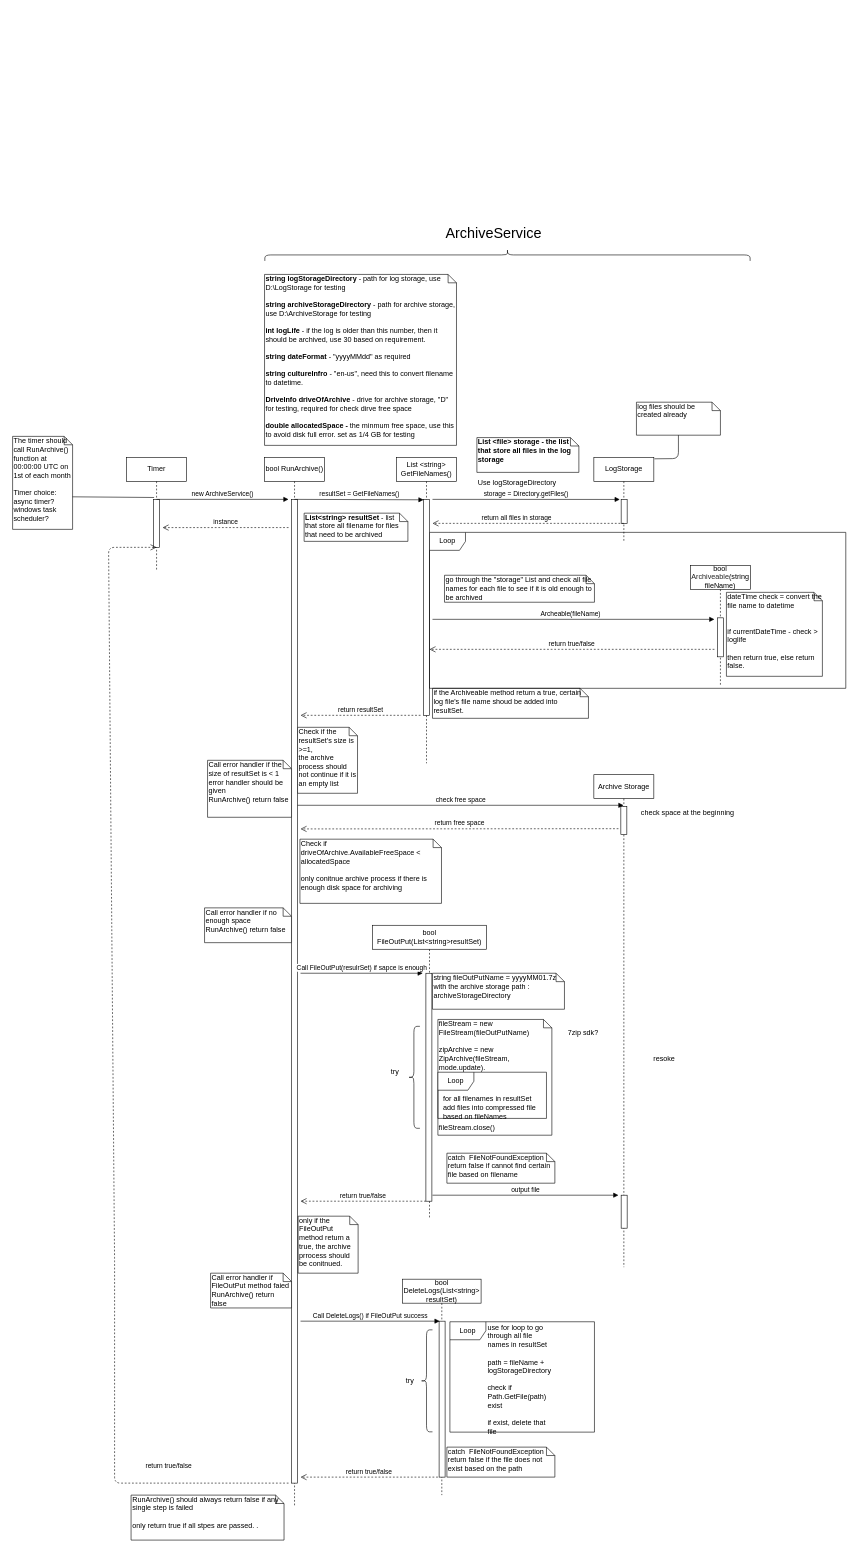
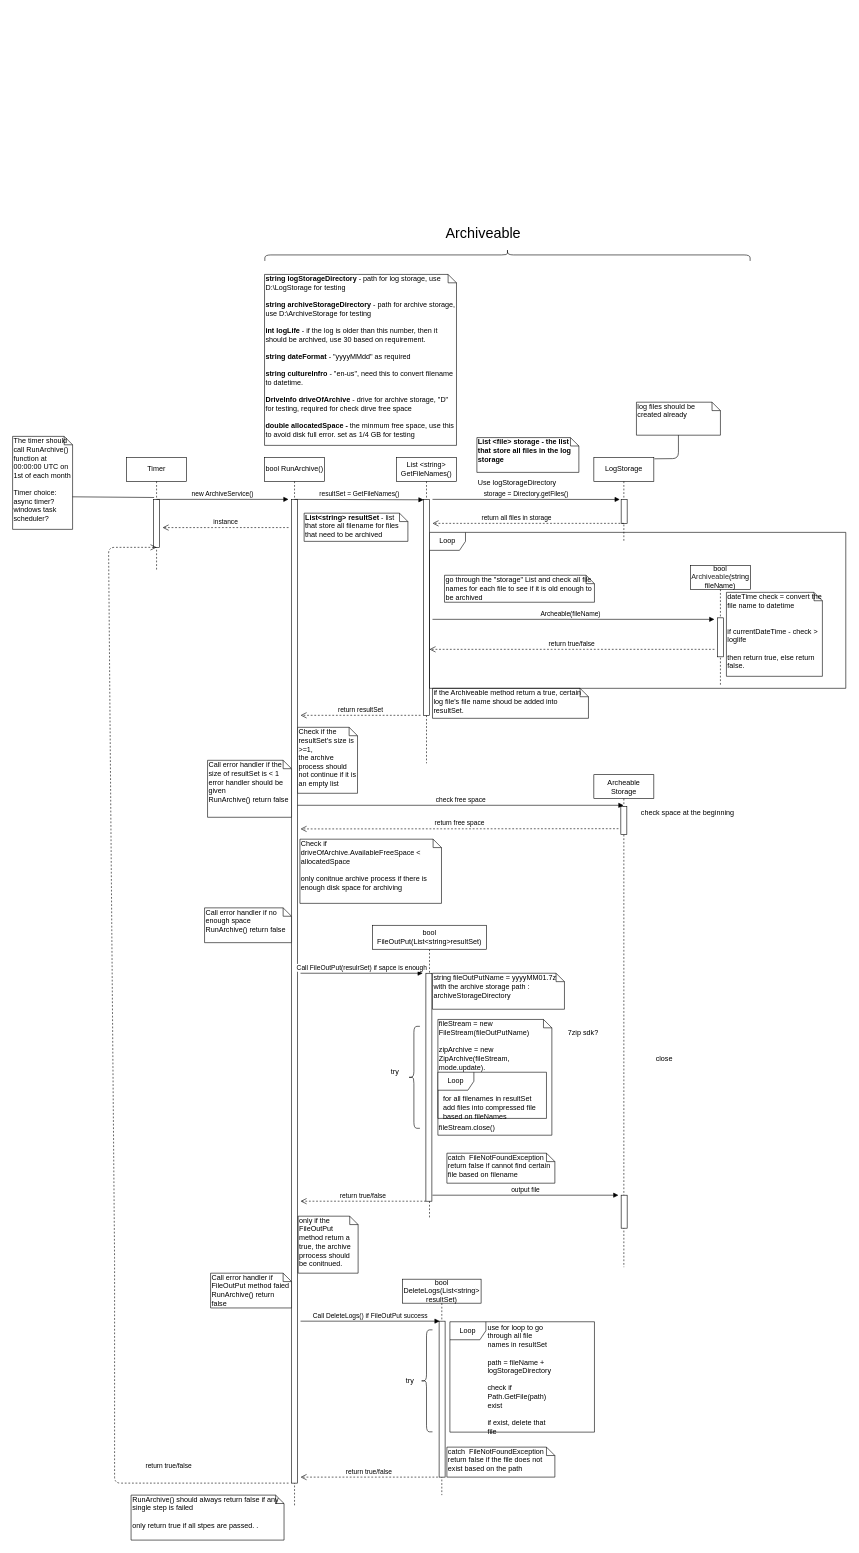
node "ArchiveService": label "ArchiveService" -> "Archiveable"
node "Archive Storage": label "Archive Storage" -> "Archeable Storage"
node "resoke": label "resoke" -> "close"
